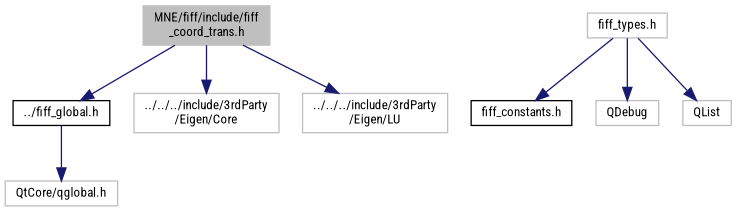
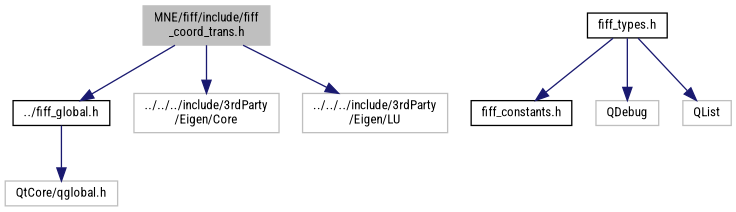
node "fiff_types.h": color grey75 -> black
